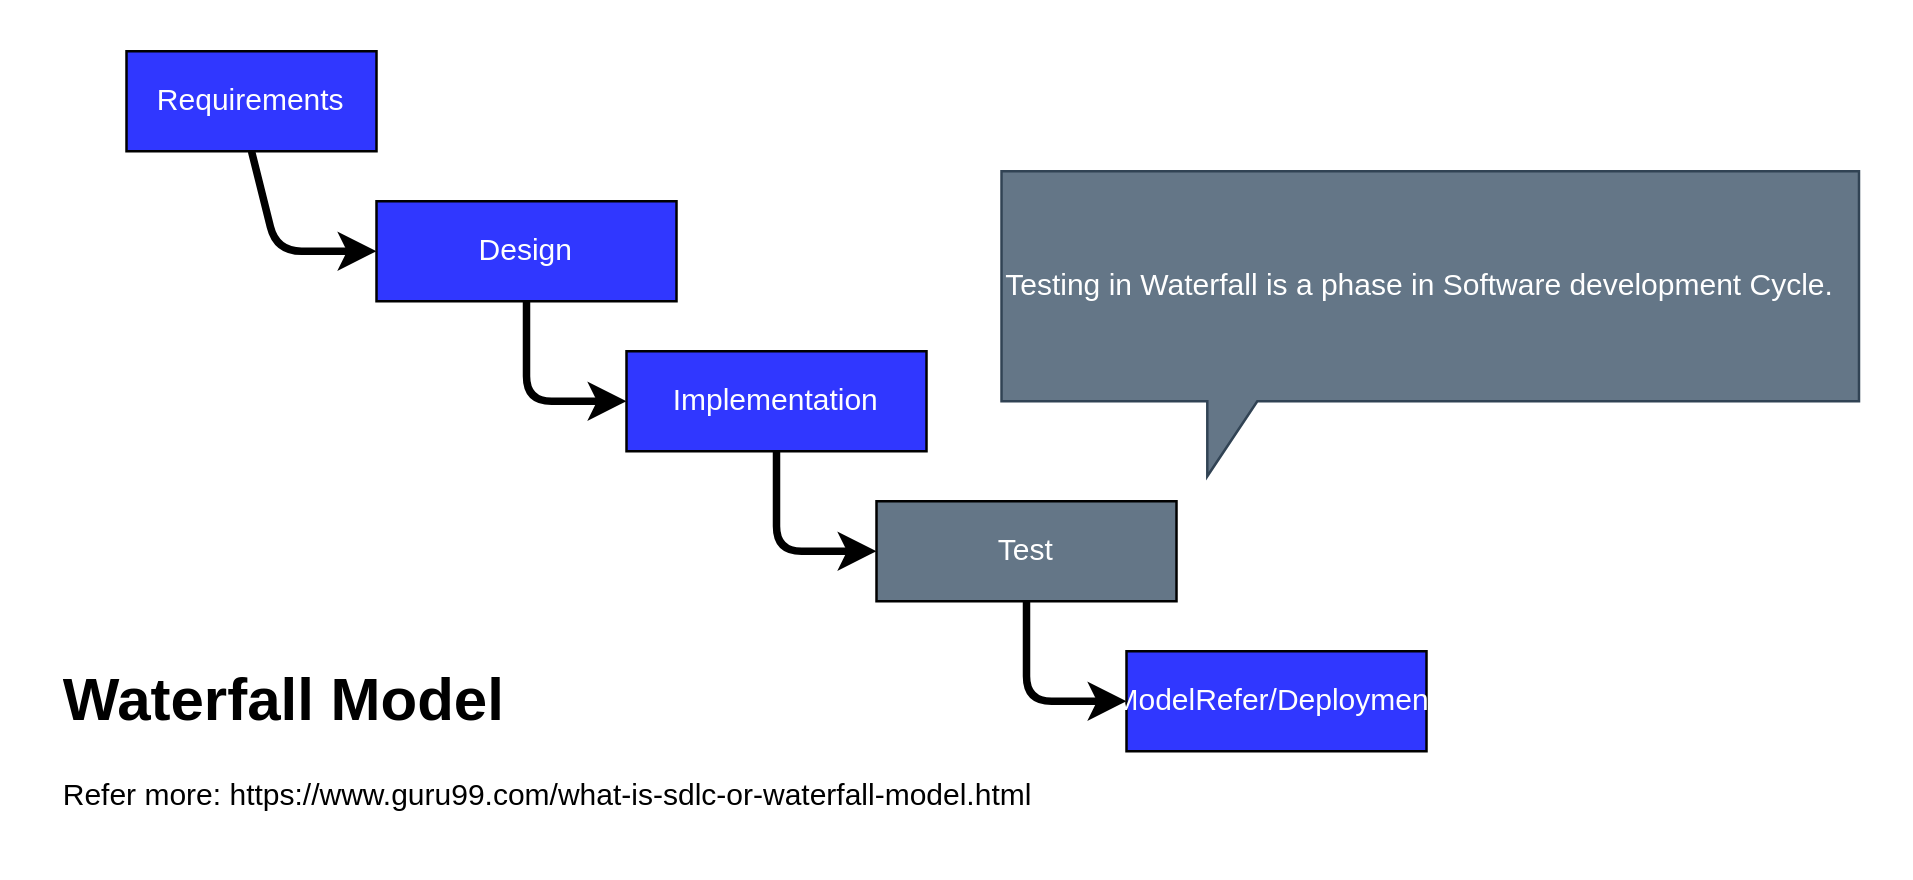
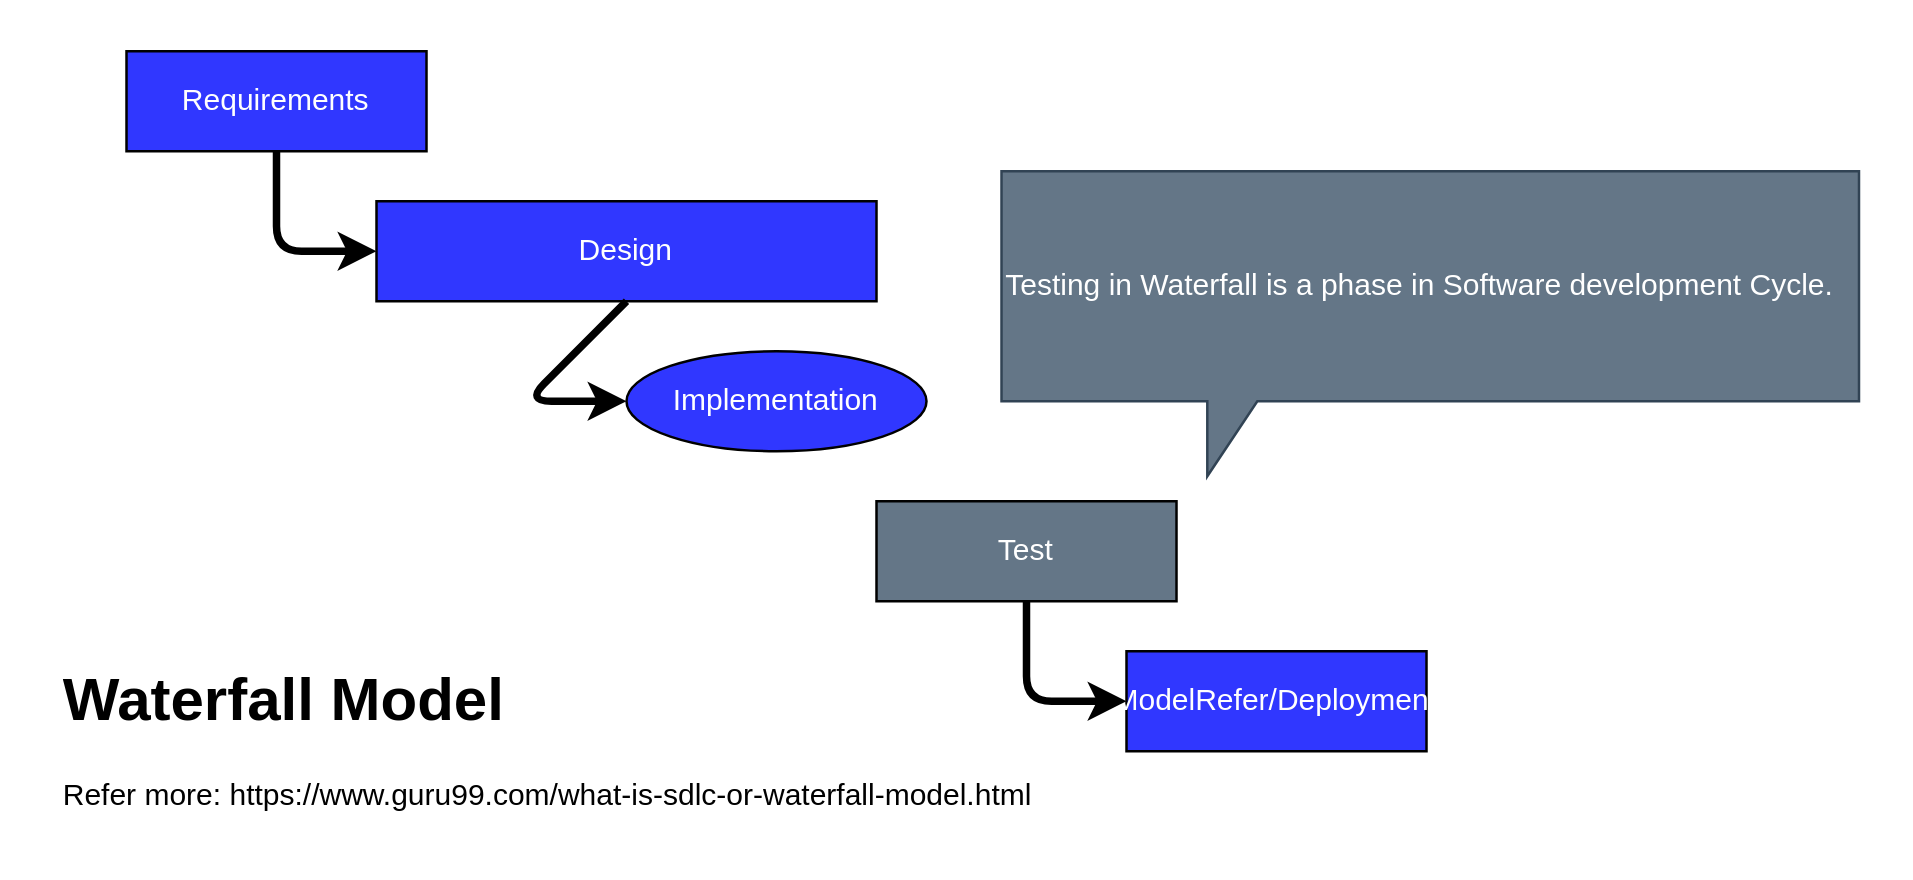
node "Requirements": size 250x100 -> 300x100
node "Design": size 300x100 -> 500x100
node "Implementation": shape rectangle -> ellipse
edge "Implementation" -> "Test": removed
